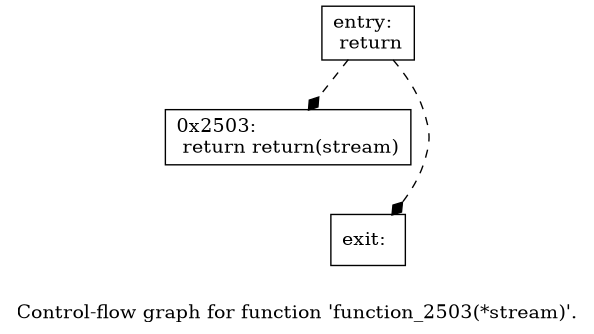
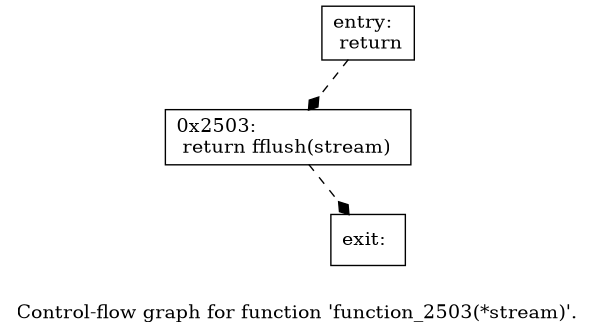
edge "entry:" -> "exit:": now "0x2503:" -> "exit:"
node "0x2503:": text "return return(stream)" -> "return fflush(stream)"
